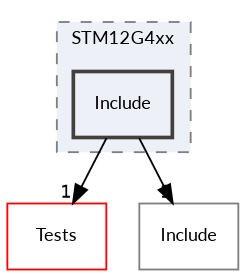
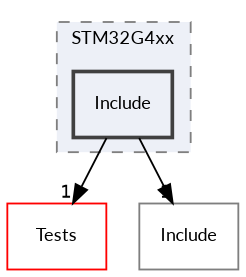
cluster "STM12G4xx": label "STM12G4xx" -> "STM32G4xx"
